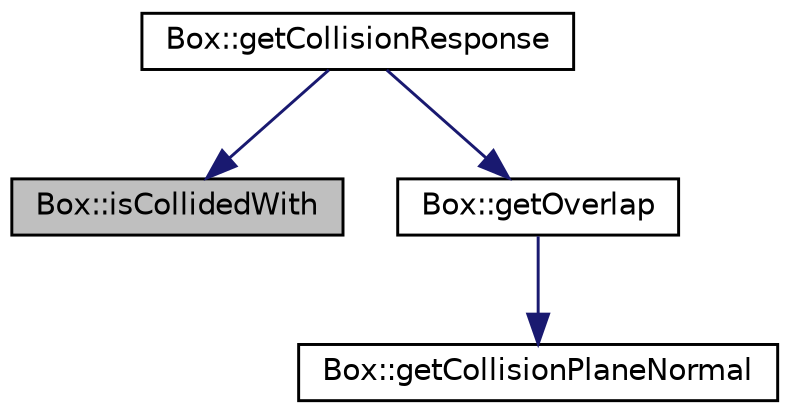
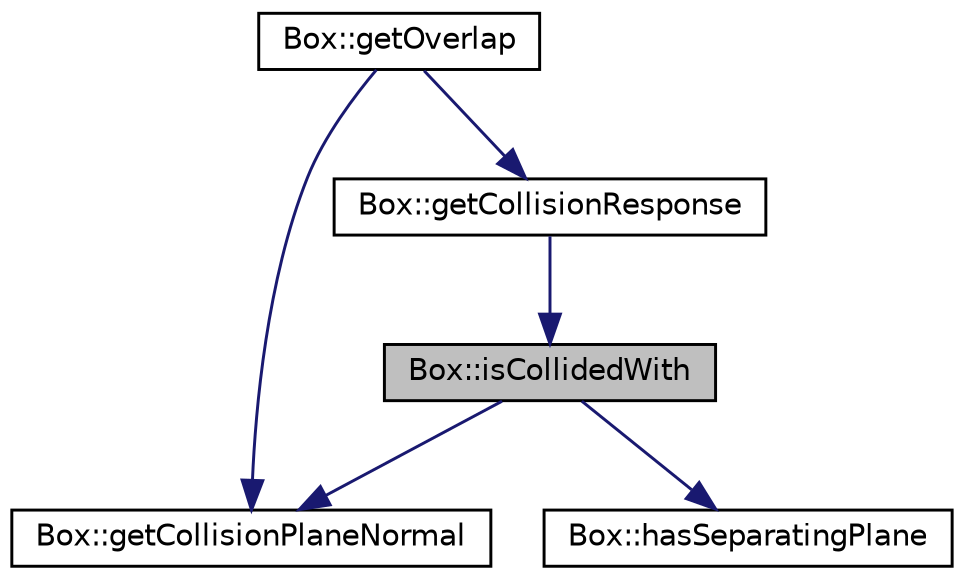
edge "Box::getCollisionResponse" -> "Box::getOverlap": reversed
edge "Box::isCollidedWith" -> "Box::getCollisionPlaneNormal": added
node "Box::hasSeparatingPlane": added
